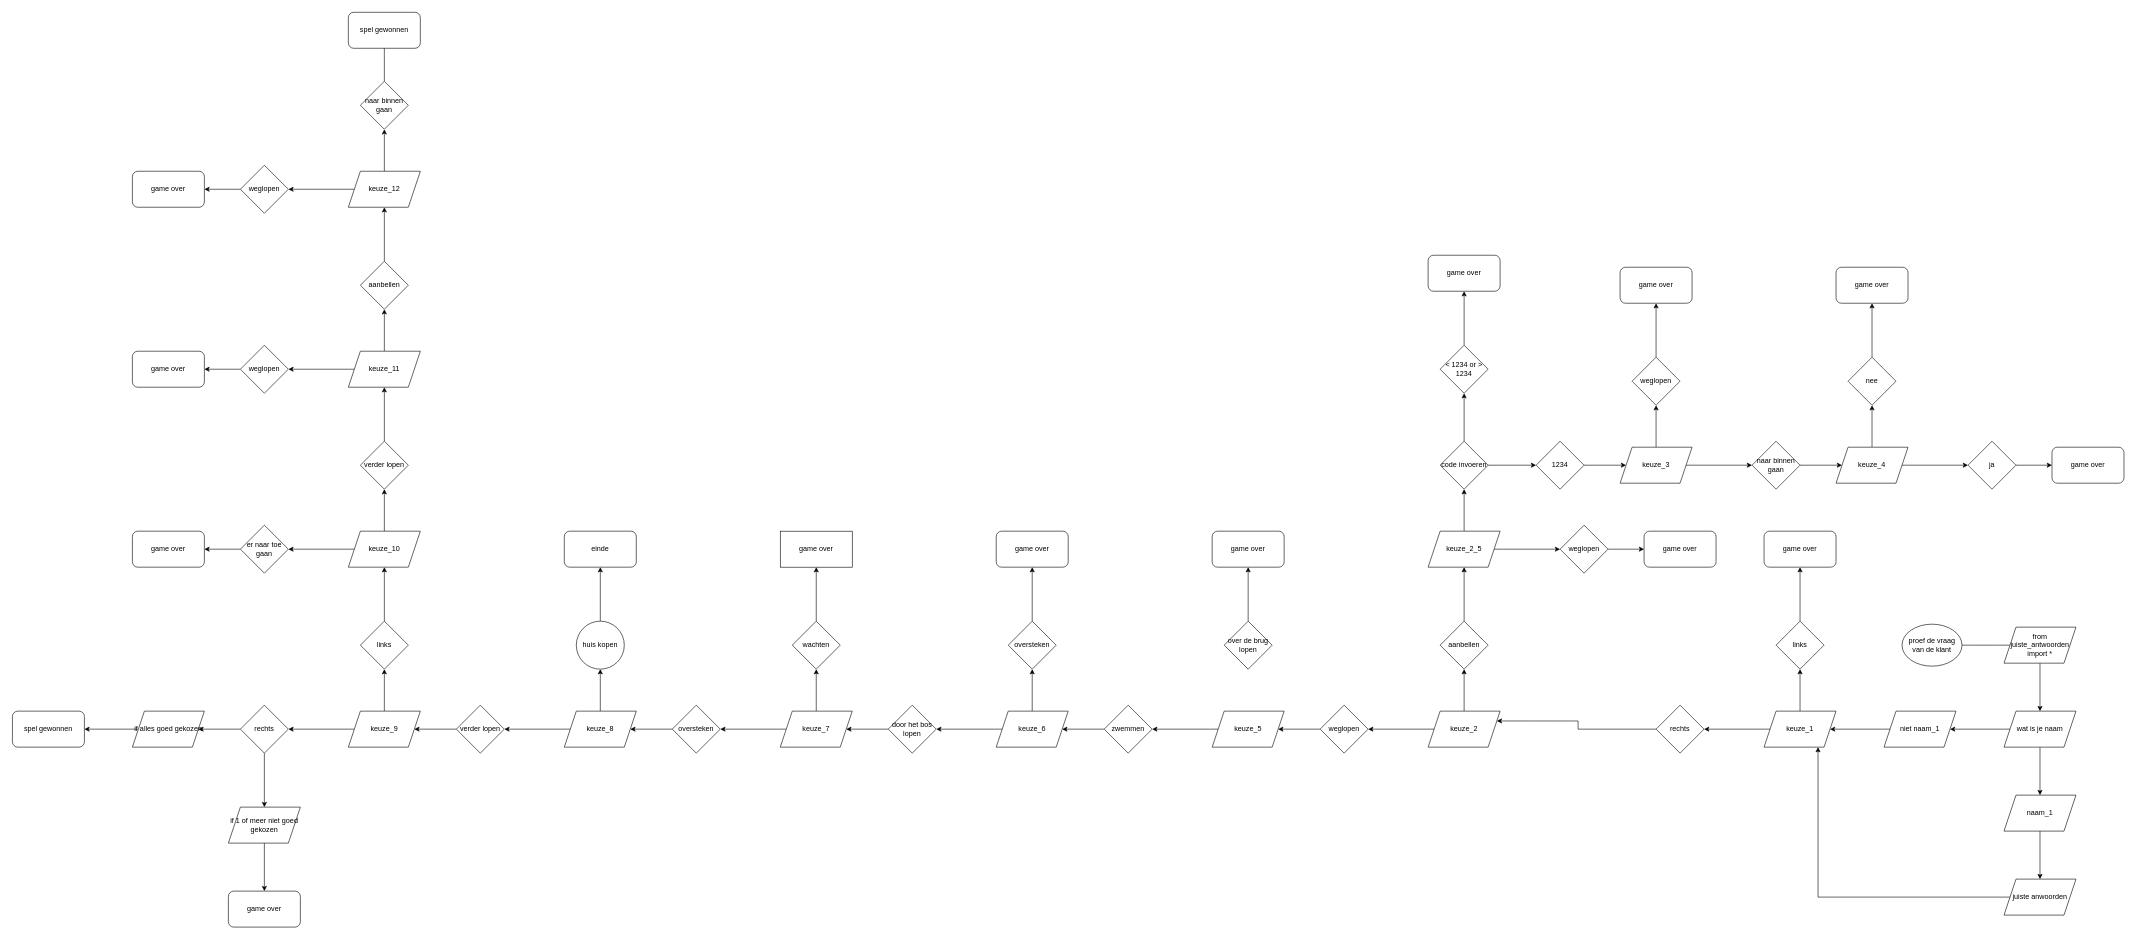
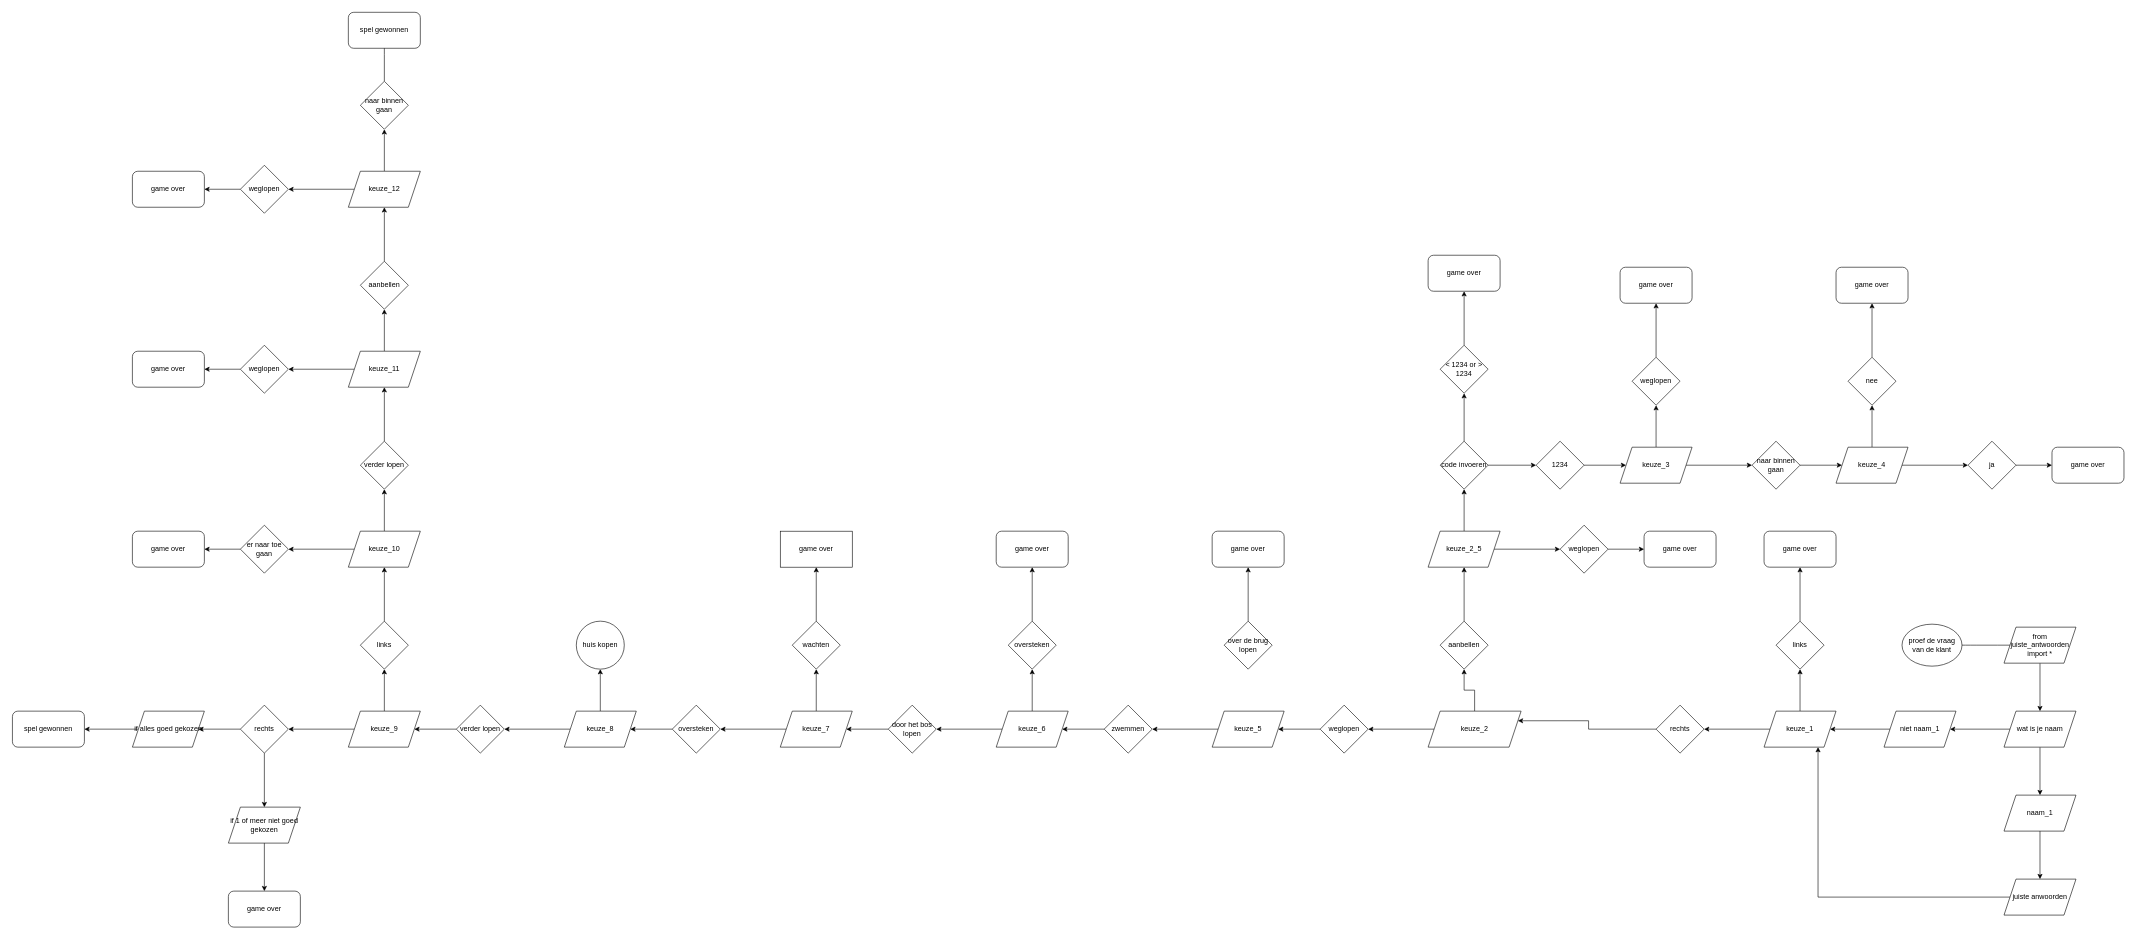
node "einde": removed
edge "huis kopen" -> "einde": removed
node "keuze_2": size 72x36 -> 93x36
